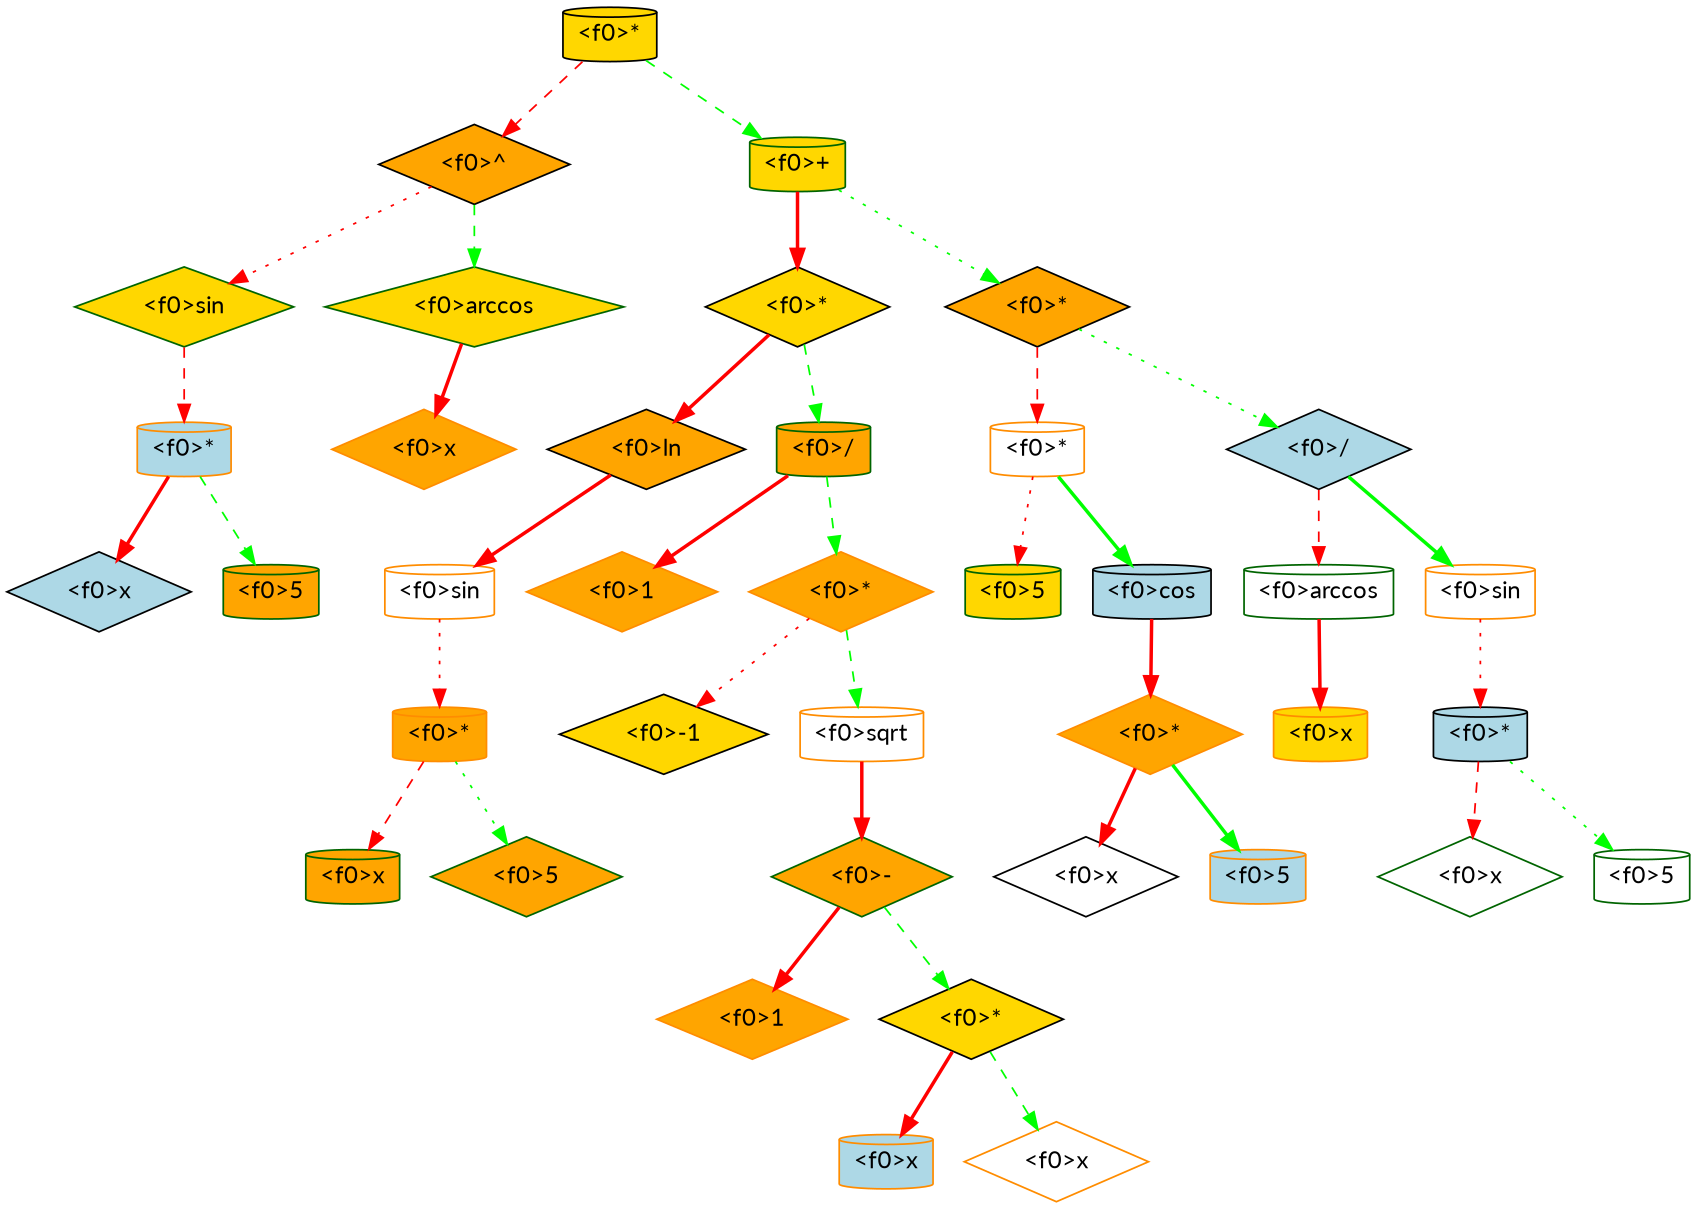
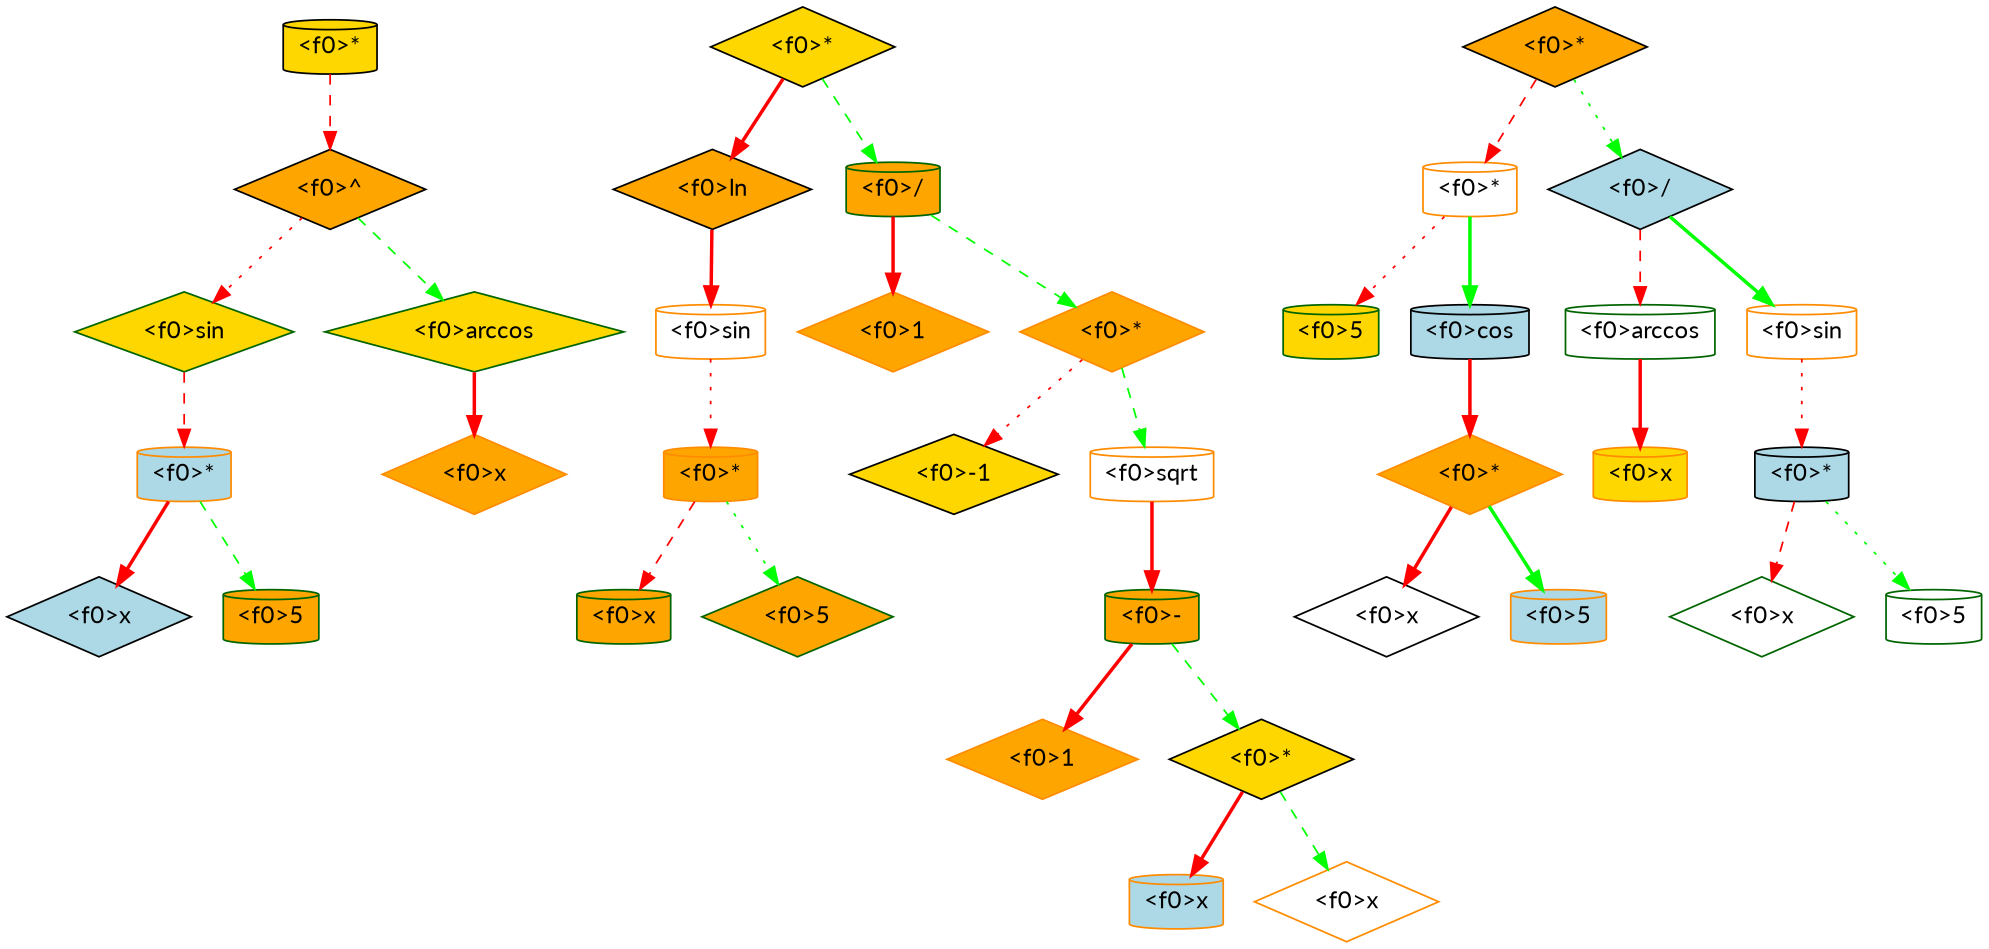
node "<f0>+": removed
node "<f0>-": shape diamond -> cylinder
